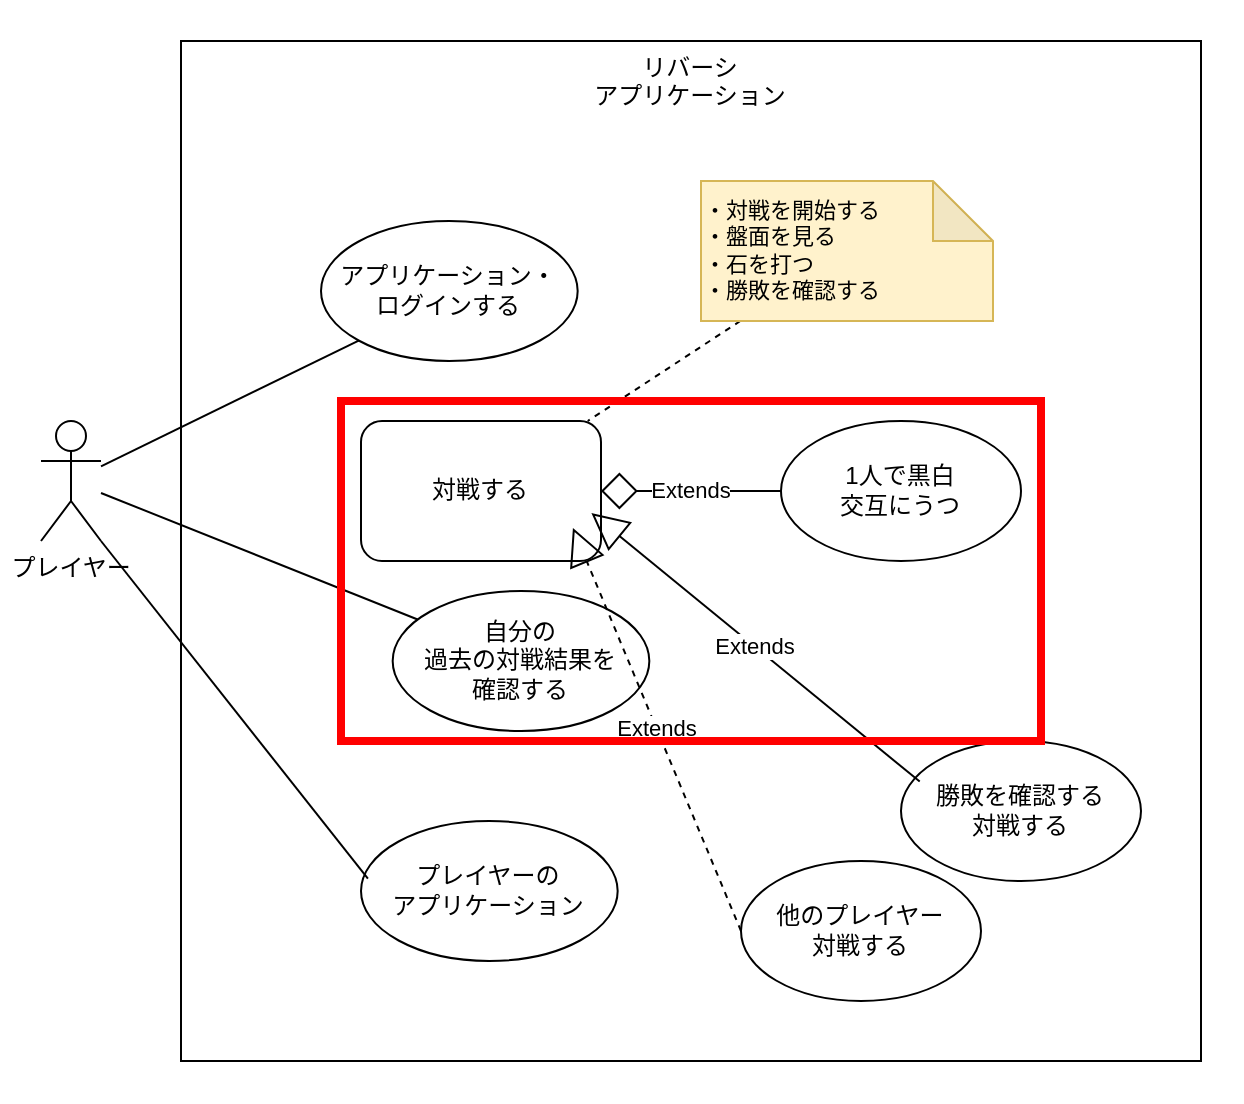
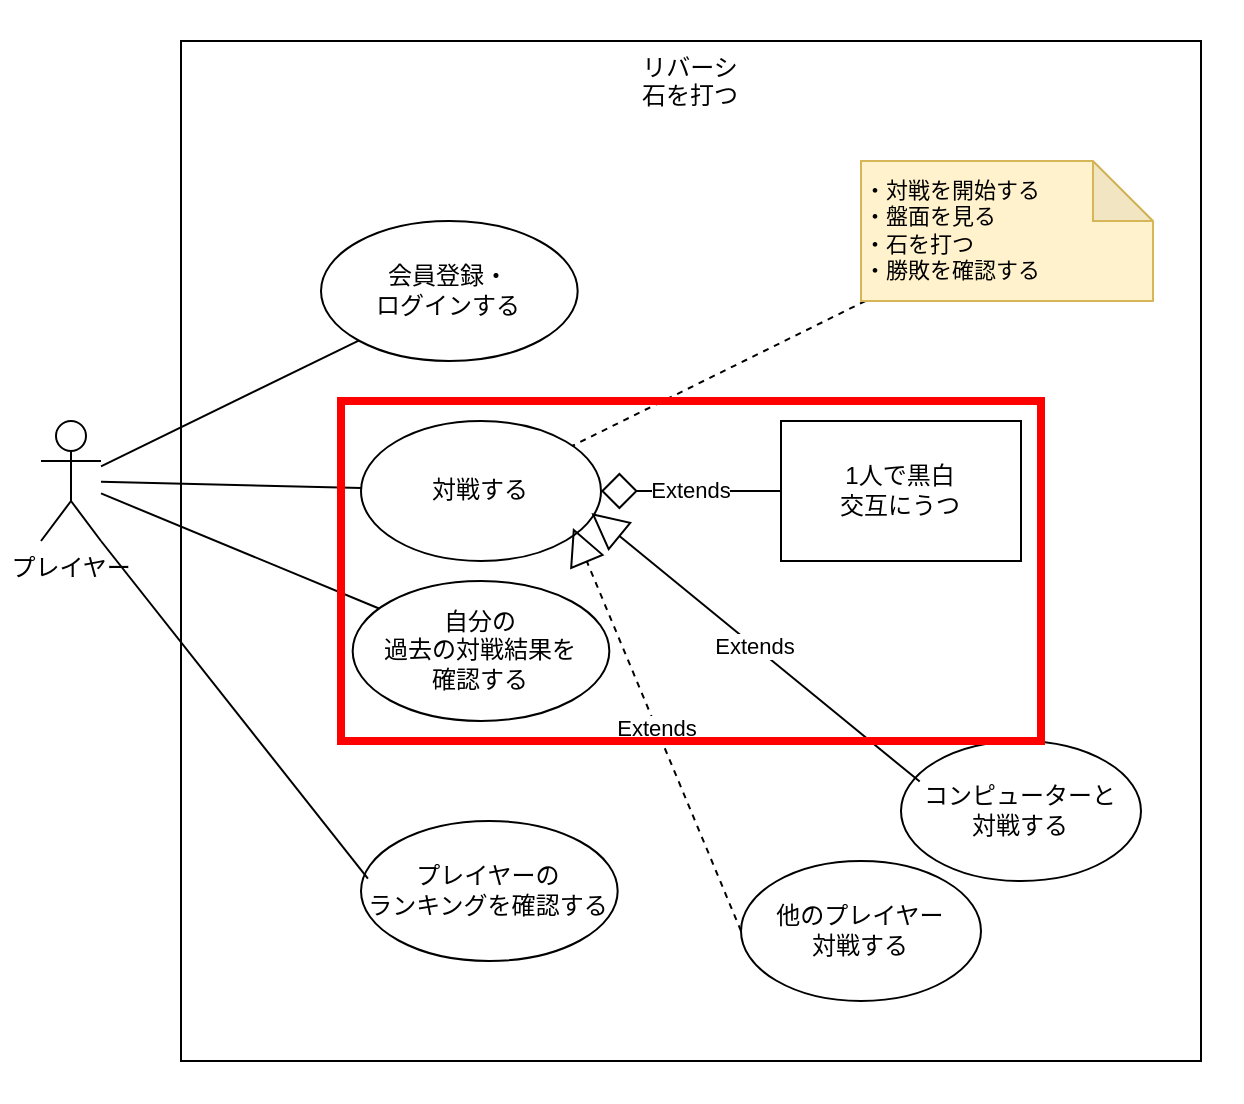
node "リバーシ アプリケーション": label "リバーシ アプリケーション" -> "リバーシ 石を打つ"
node "・対戦を開始する ・盤面を見る ・石を打つ ・勝敗を確認する": moved (847, 251) -> (1007, 231)
node "アプリケーション・ ログインする": label "アプリケーション・ ログインする" -> "会員登録・ ログインする"
edge "プレイヤー" -- "対戦する": added
node "対戦する": shape rounded rectangle -> ellipse
node "1人で黒白 交互にうつ": shape ellipse -> rectangle
node "自分の 過去の対戦結果を 確認する": moved (521, 661) -> (481, 651)
node "勝敗を確認する 対戦する": label "勝敗を確認する 対戦する" -> "コンピューターと 対戦する"
node "プレイヤーの アプリケーション": label "プレイヤーの アプリケーション" -> "プレイヤーの ランキングを確認する"
